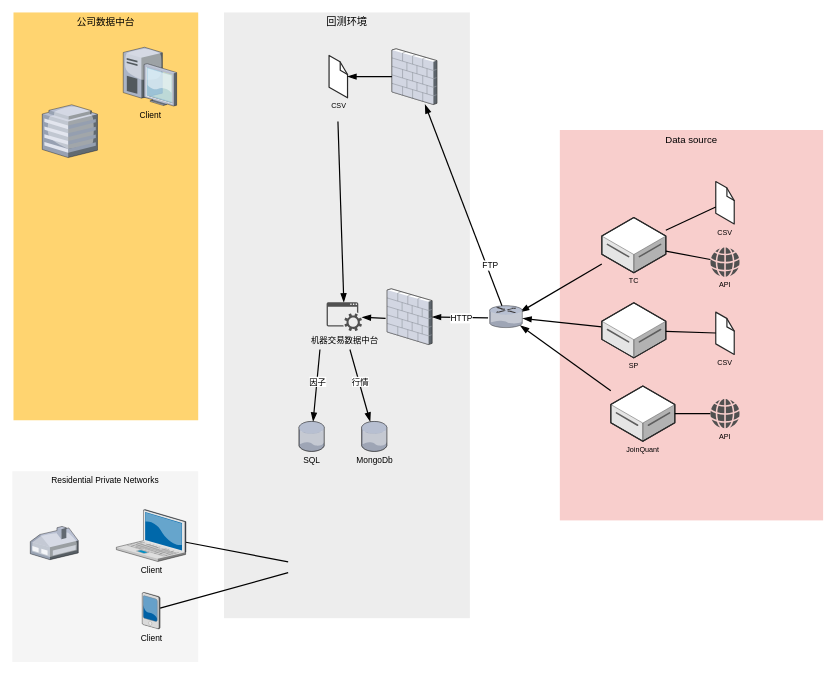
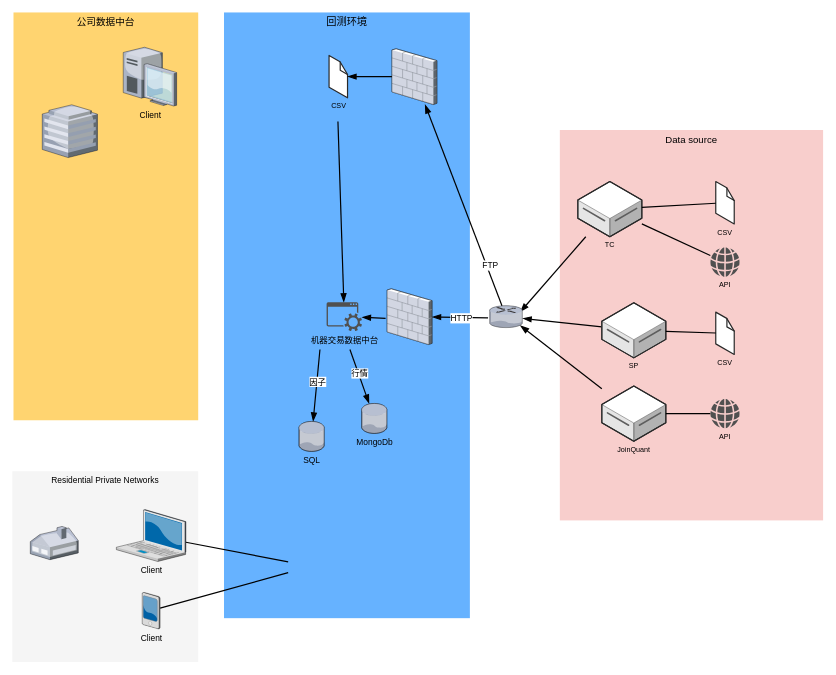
node "回测环境": fillcolor #ededed -> #66b2ff
node "TC": moved (634, 245) -> (610, 209)
node "JoinQuant": moved (643, 414) -> (634, 414)
node "MongoDb": moved (375, 437) -> (375, 419)
